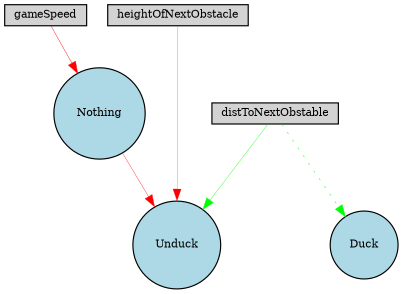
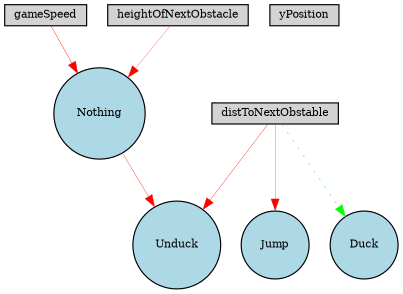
node "yPosition": added
edge "heightOfNextObstacle" -> "Unduck": now "heightOfNextObstacle" -> "Nothing"
edge "distToNextObstable" -> "Unduck": color green -> red
node "Jump": added
